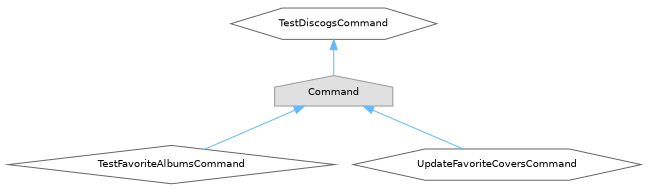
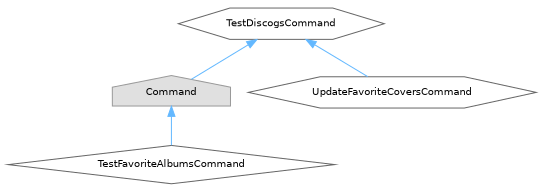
edge "UpdateFavoriteCoversCommand" -> "Command": now "UpdateFavoriteCoversCommand" -> "TestDiscogsCommand"
